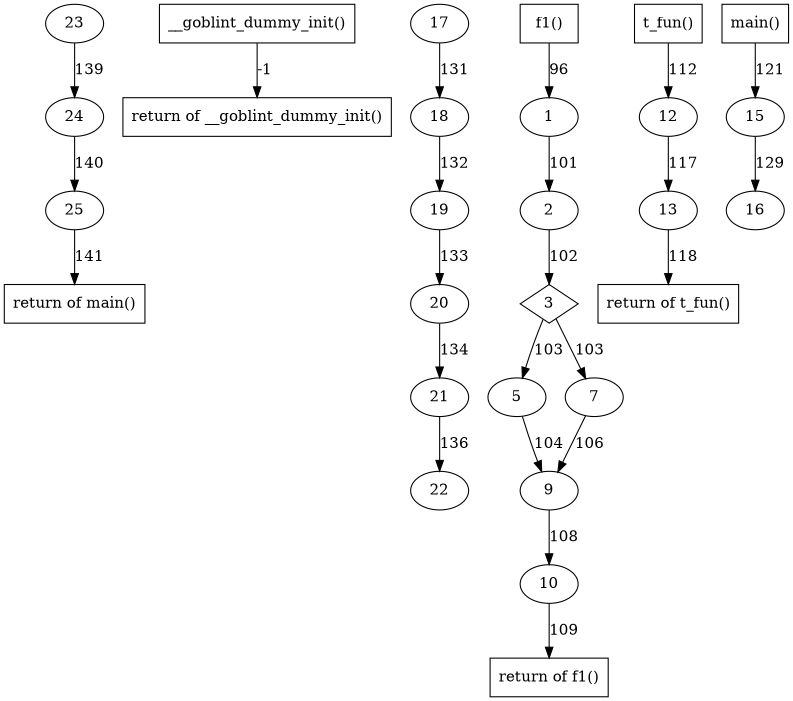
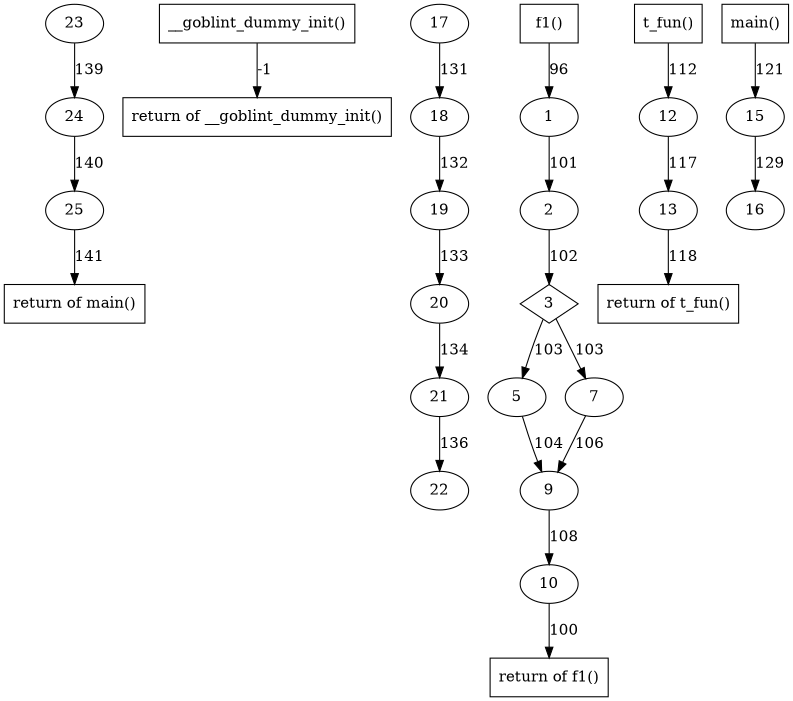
edge "10" -> "return of f1()": label "109" -> "100"
